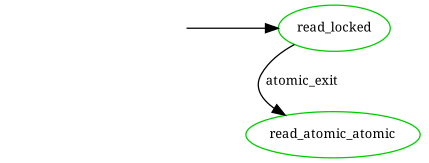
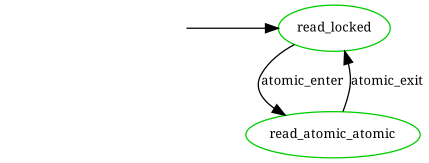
edge "read_locked" -> "read_atomic_atomic": label "atomic_exit" -> "atomic_enter"
edge "read_atomic_atomic" -> "read_locked": added, label "atomic_exit"
